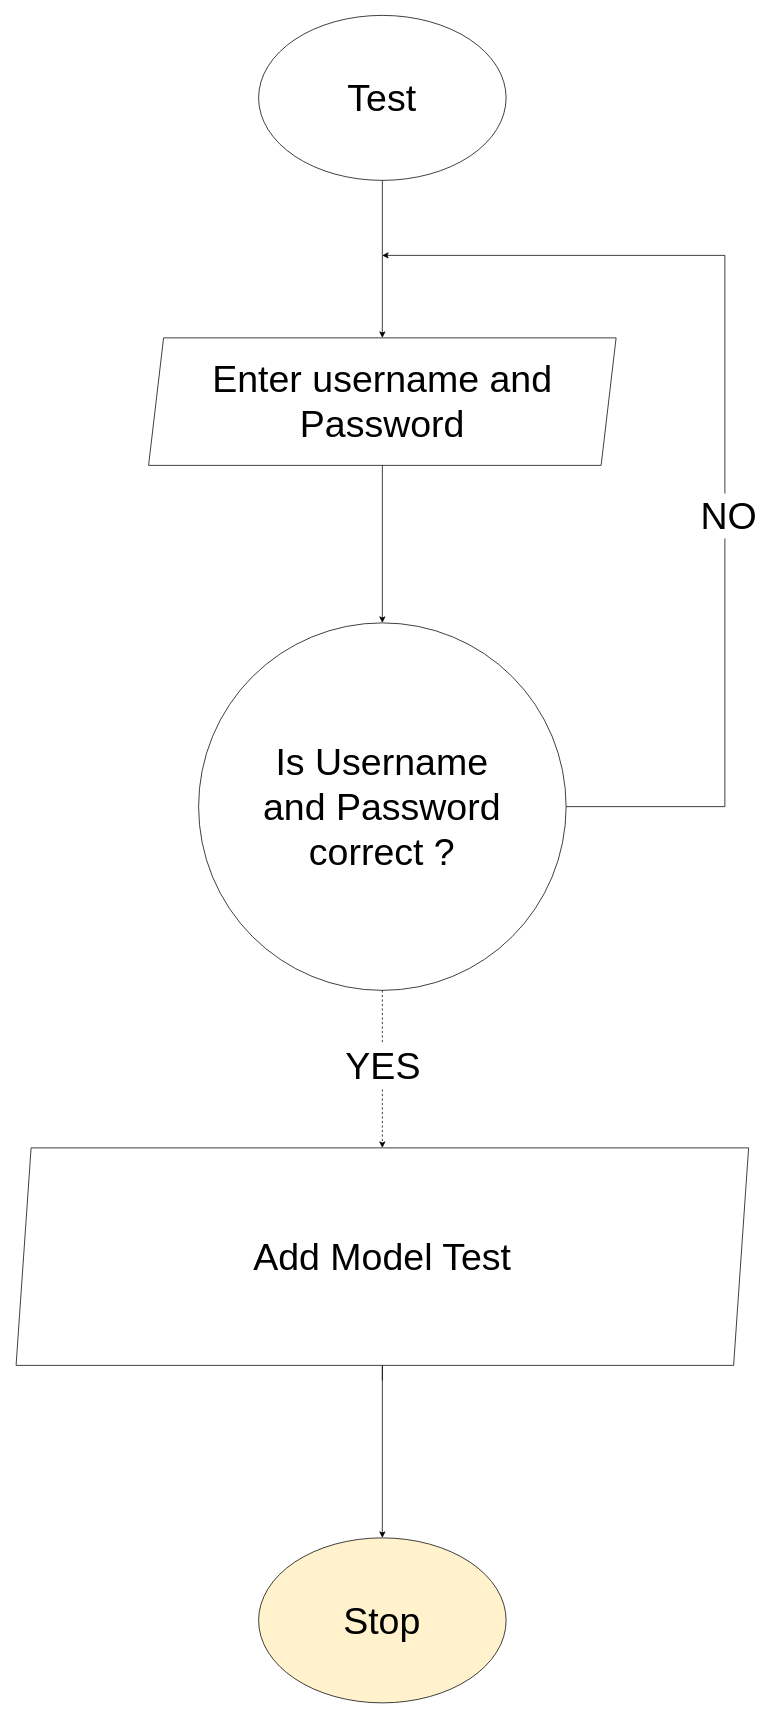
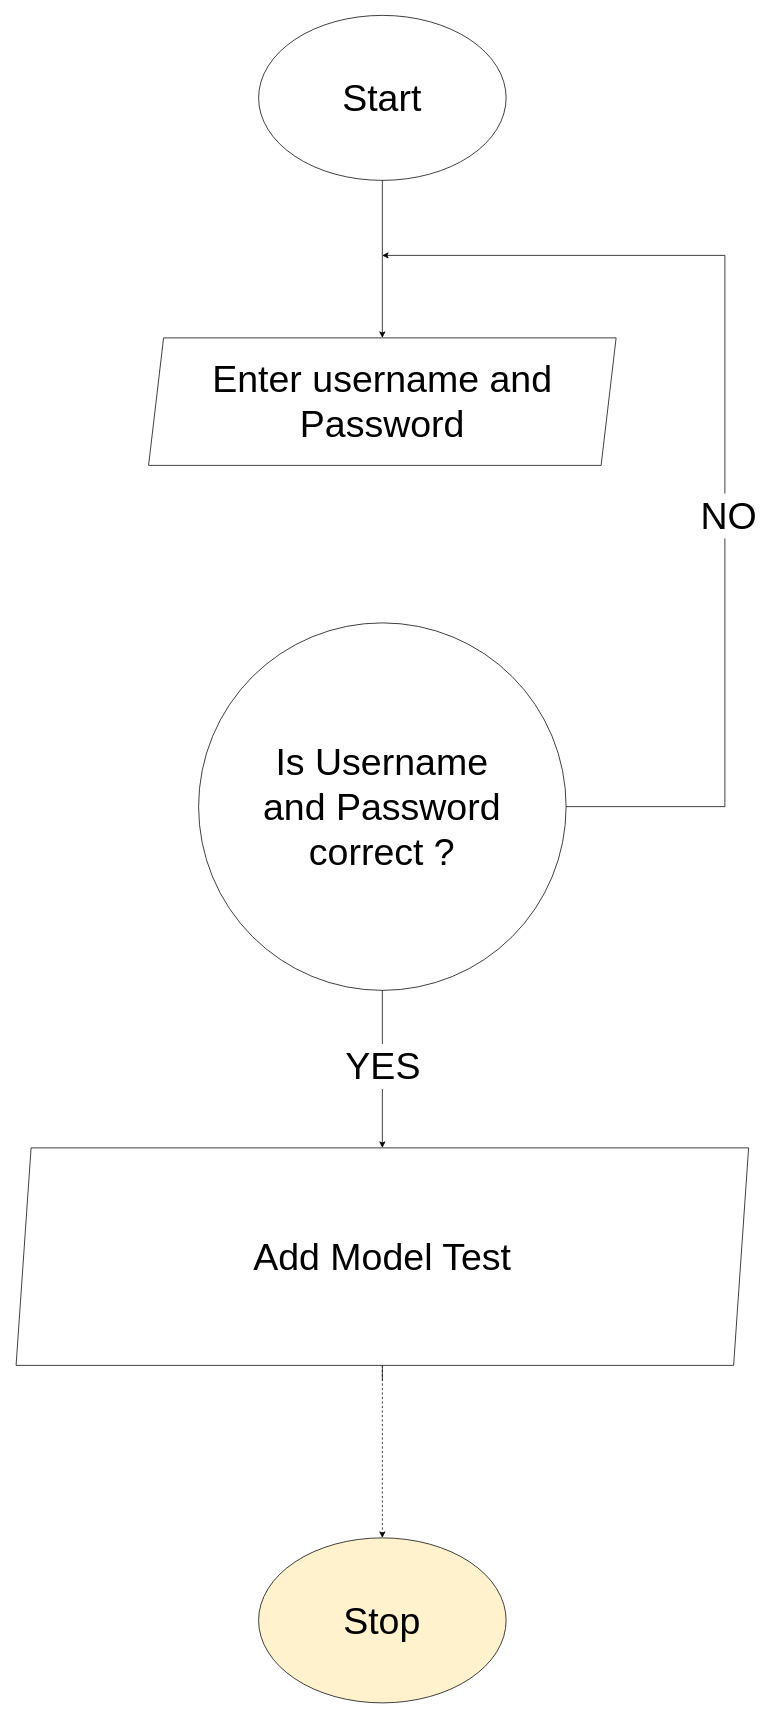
node "Test": label "Test" -> "Start"
edge "Enter username and Password" -> "Is Username and Password correct ?": removed
edge "Is Username and Password correct ?" -> "Add Model Test": style dashed -> solid
edge "Add Model Test" -> "Stop": style solid -> dashed
